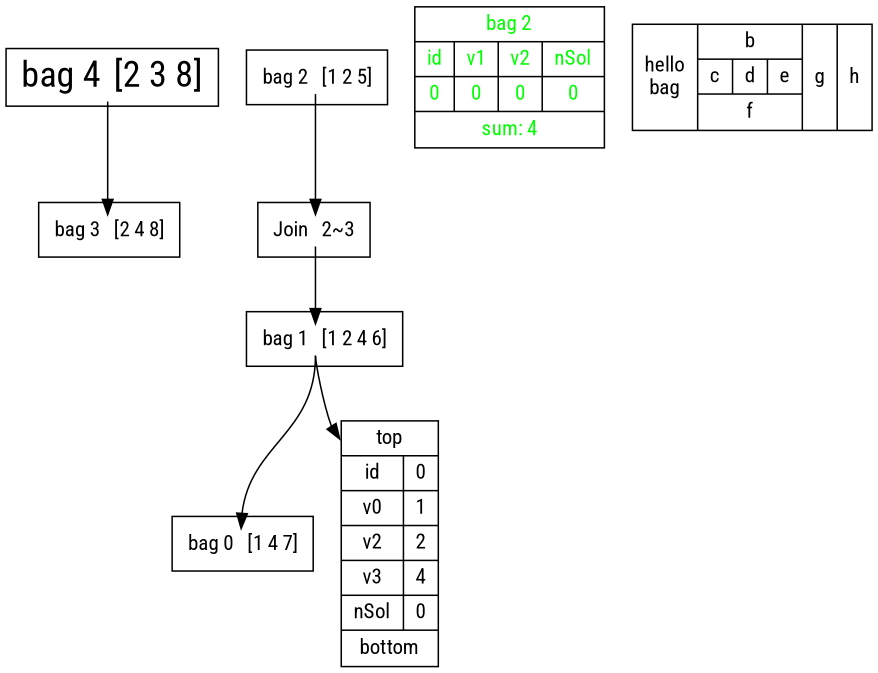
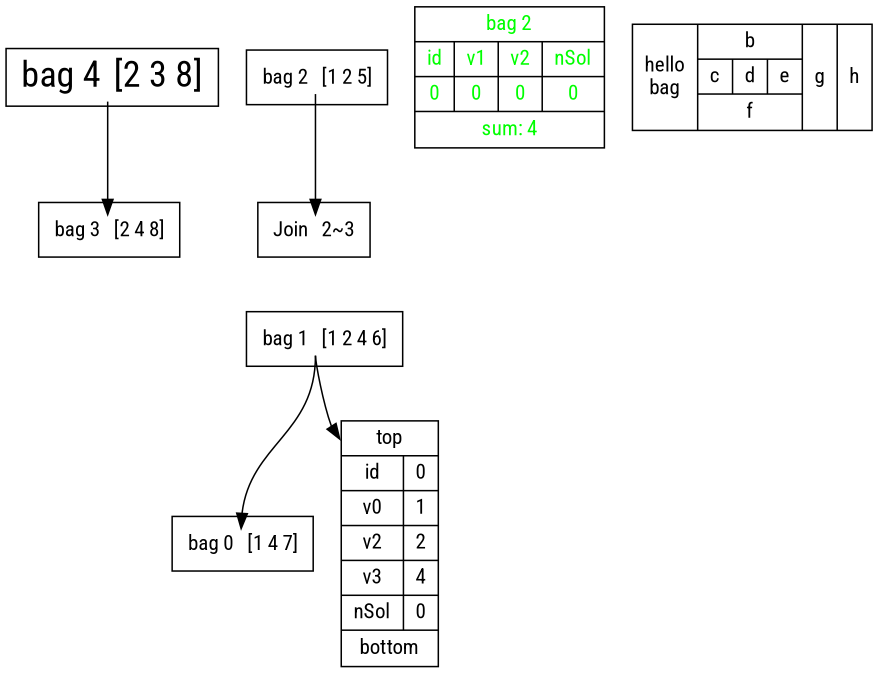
edge "Join" -> "bag 1": removed
